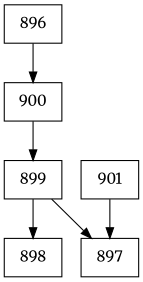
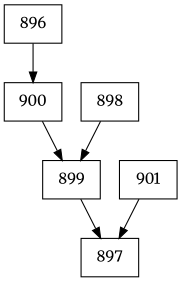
edge "899" -> "898": reversed
